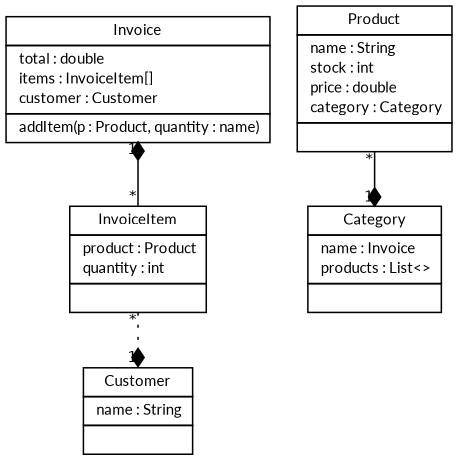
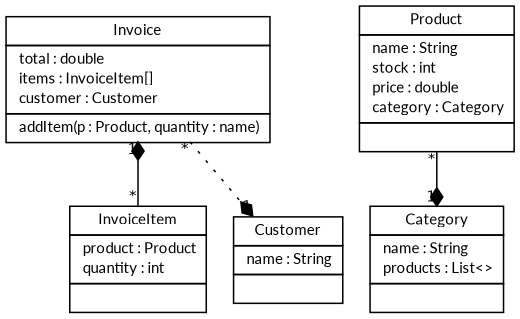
node "Category": text "name : Invoice" -> "name : String"
edge "InvoiceItem" -> "Customer": now "Invoice" -> "Customer"
